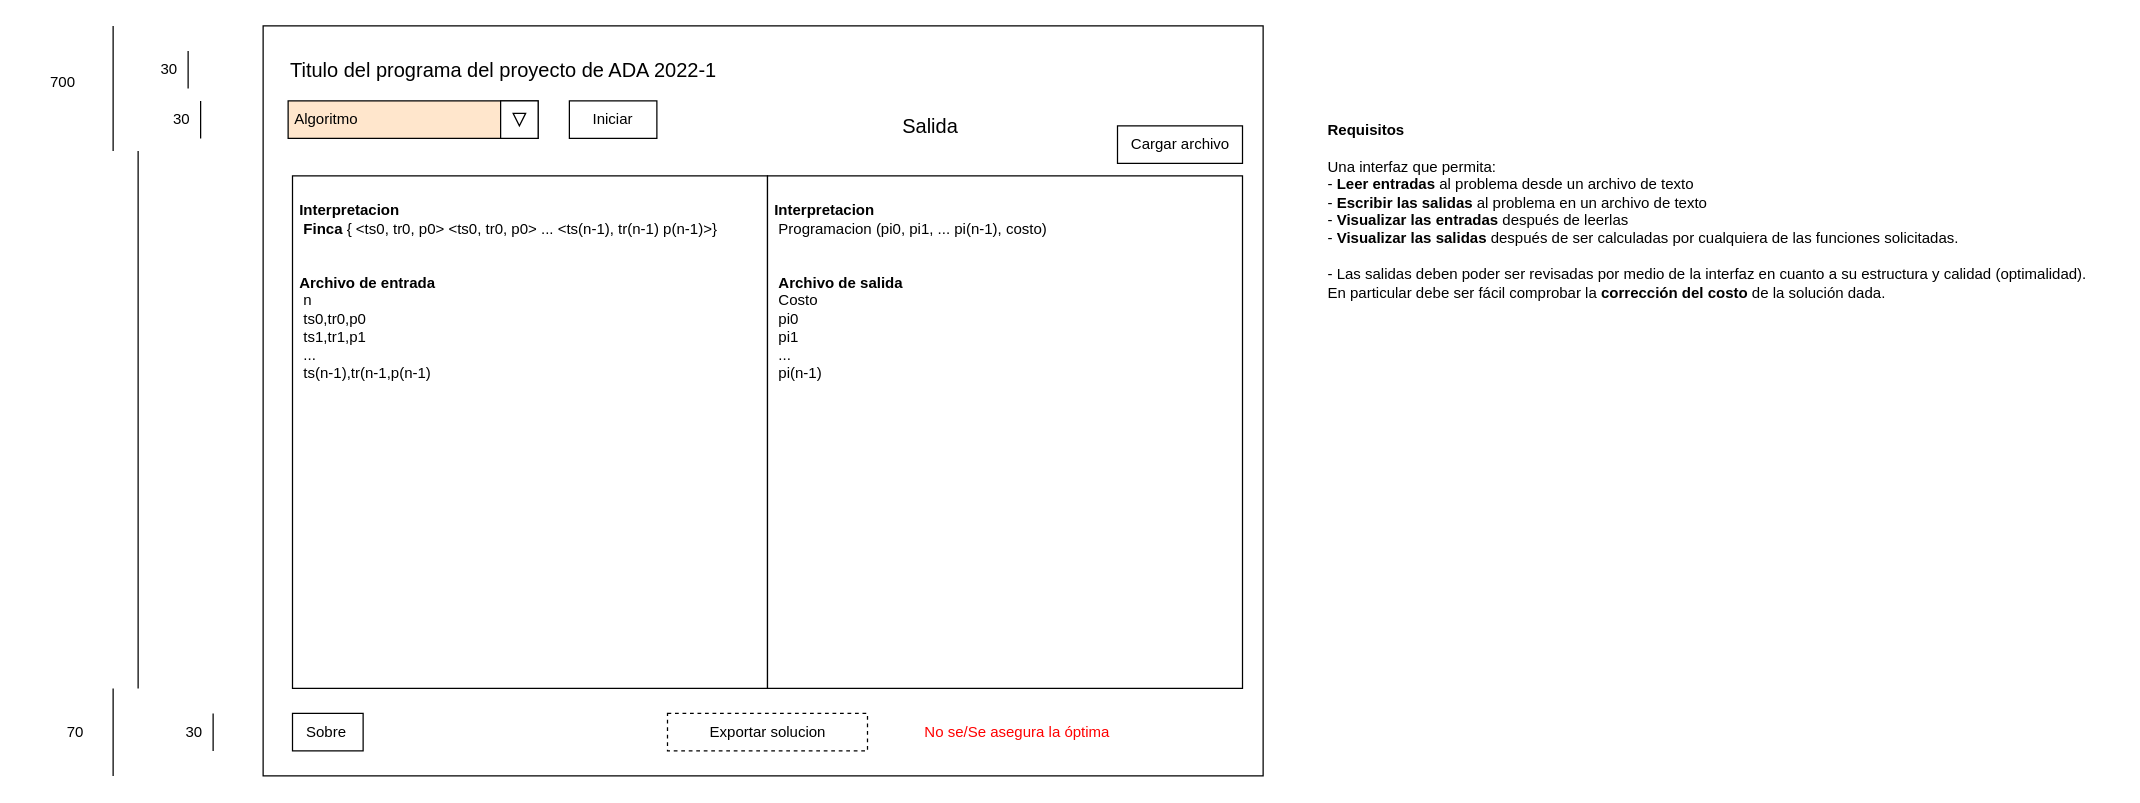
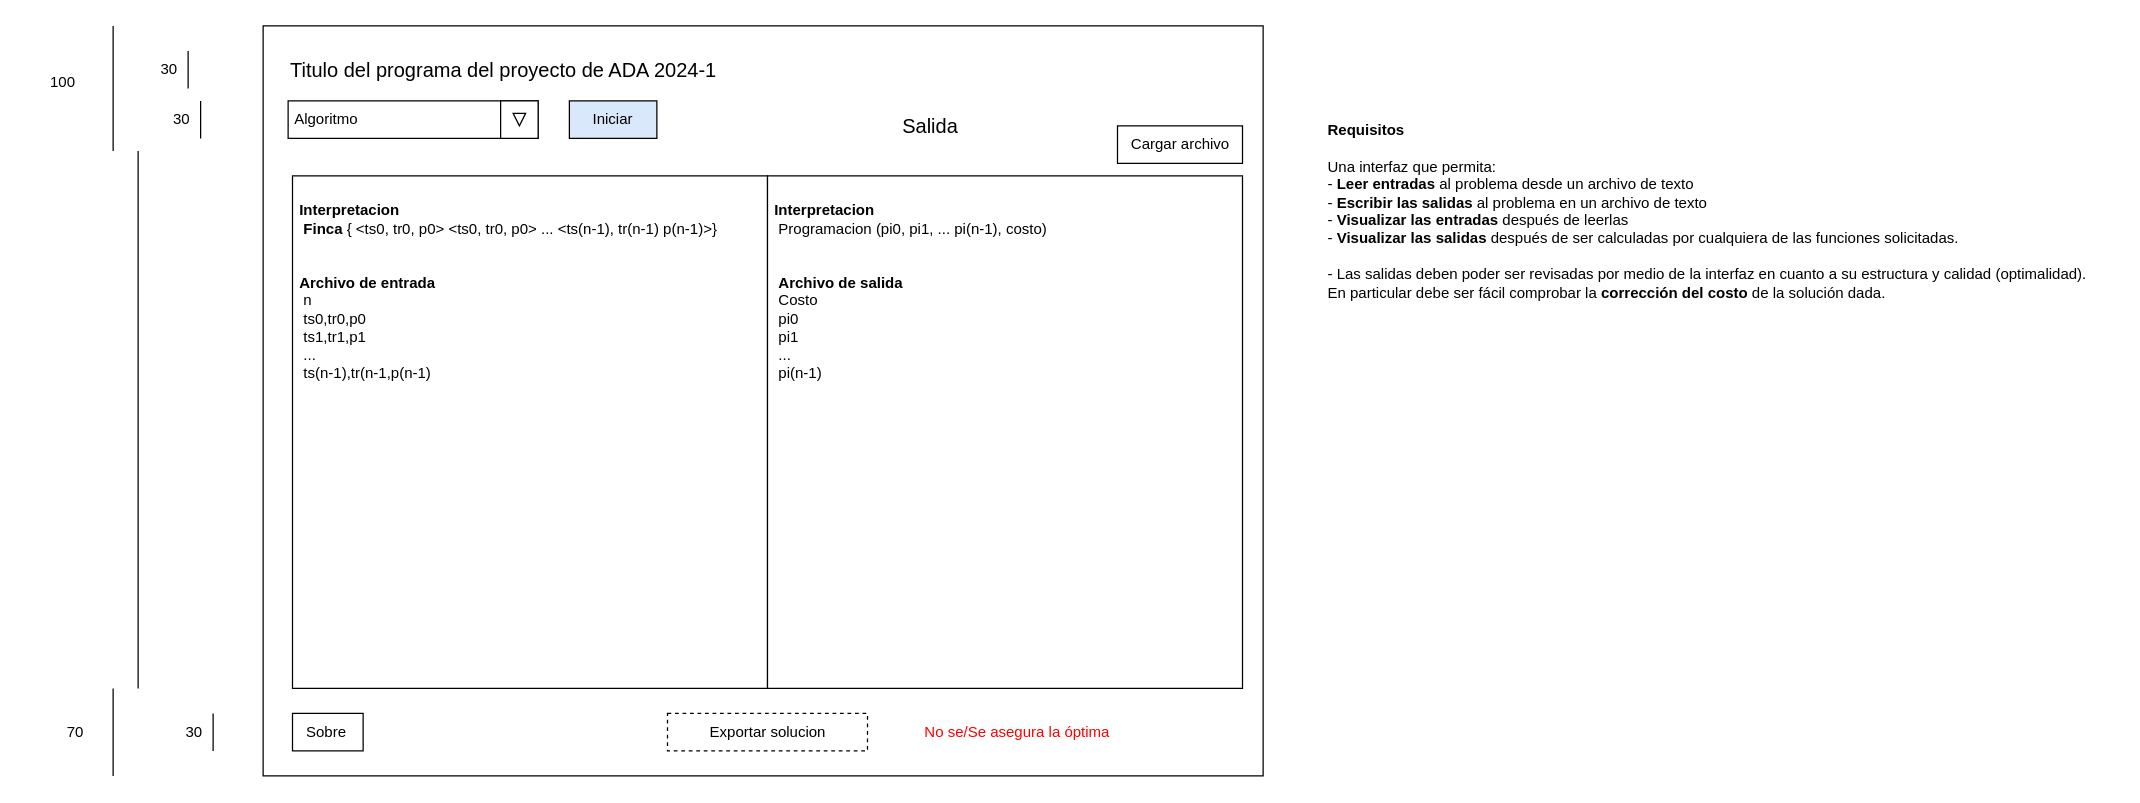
node "Titulo del programa del proyecto de ADA 2022-1": label "Titulo del programa del proyecto de ADA 2022-1" -> "Titulo del programa del proyecto de ADA 2024-1"
node "700": label "700" -> "100"
node "Algoritmo": fillcolor #ffe6cc -> #ffffff
node "Iniciar": fillcolor #ffffff -> #dae8fc
